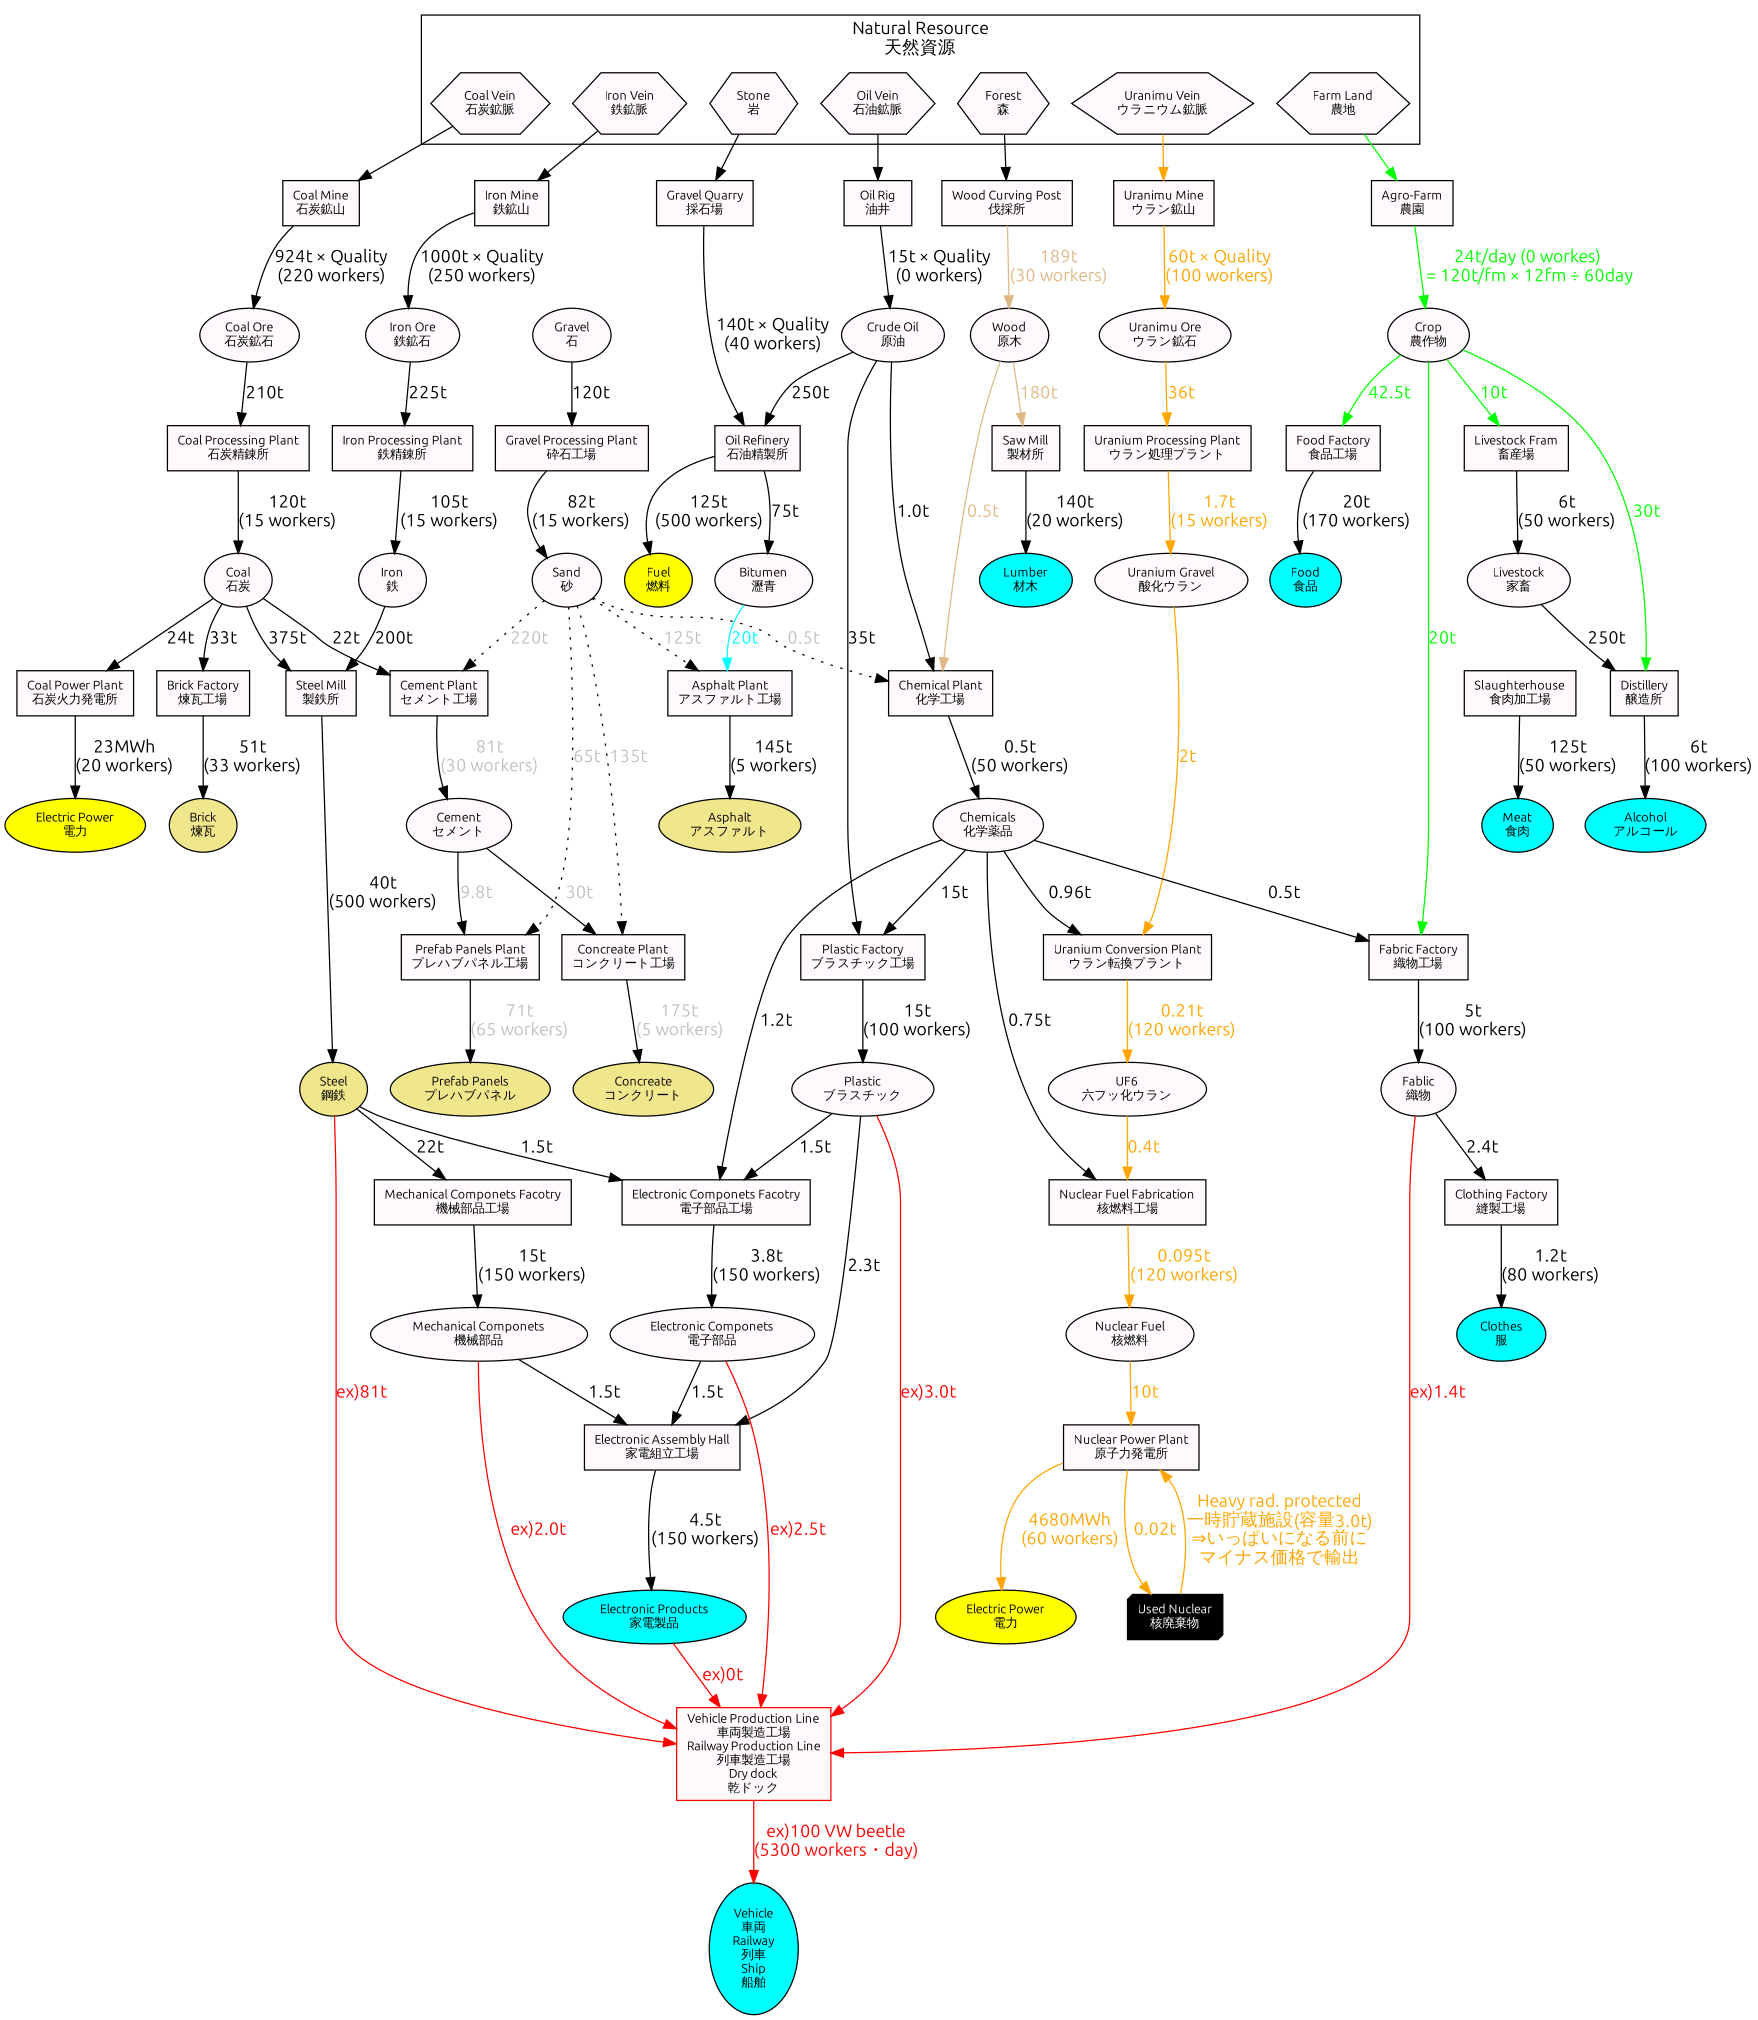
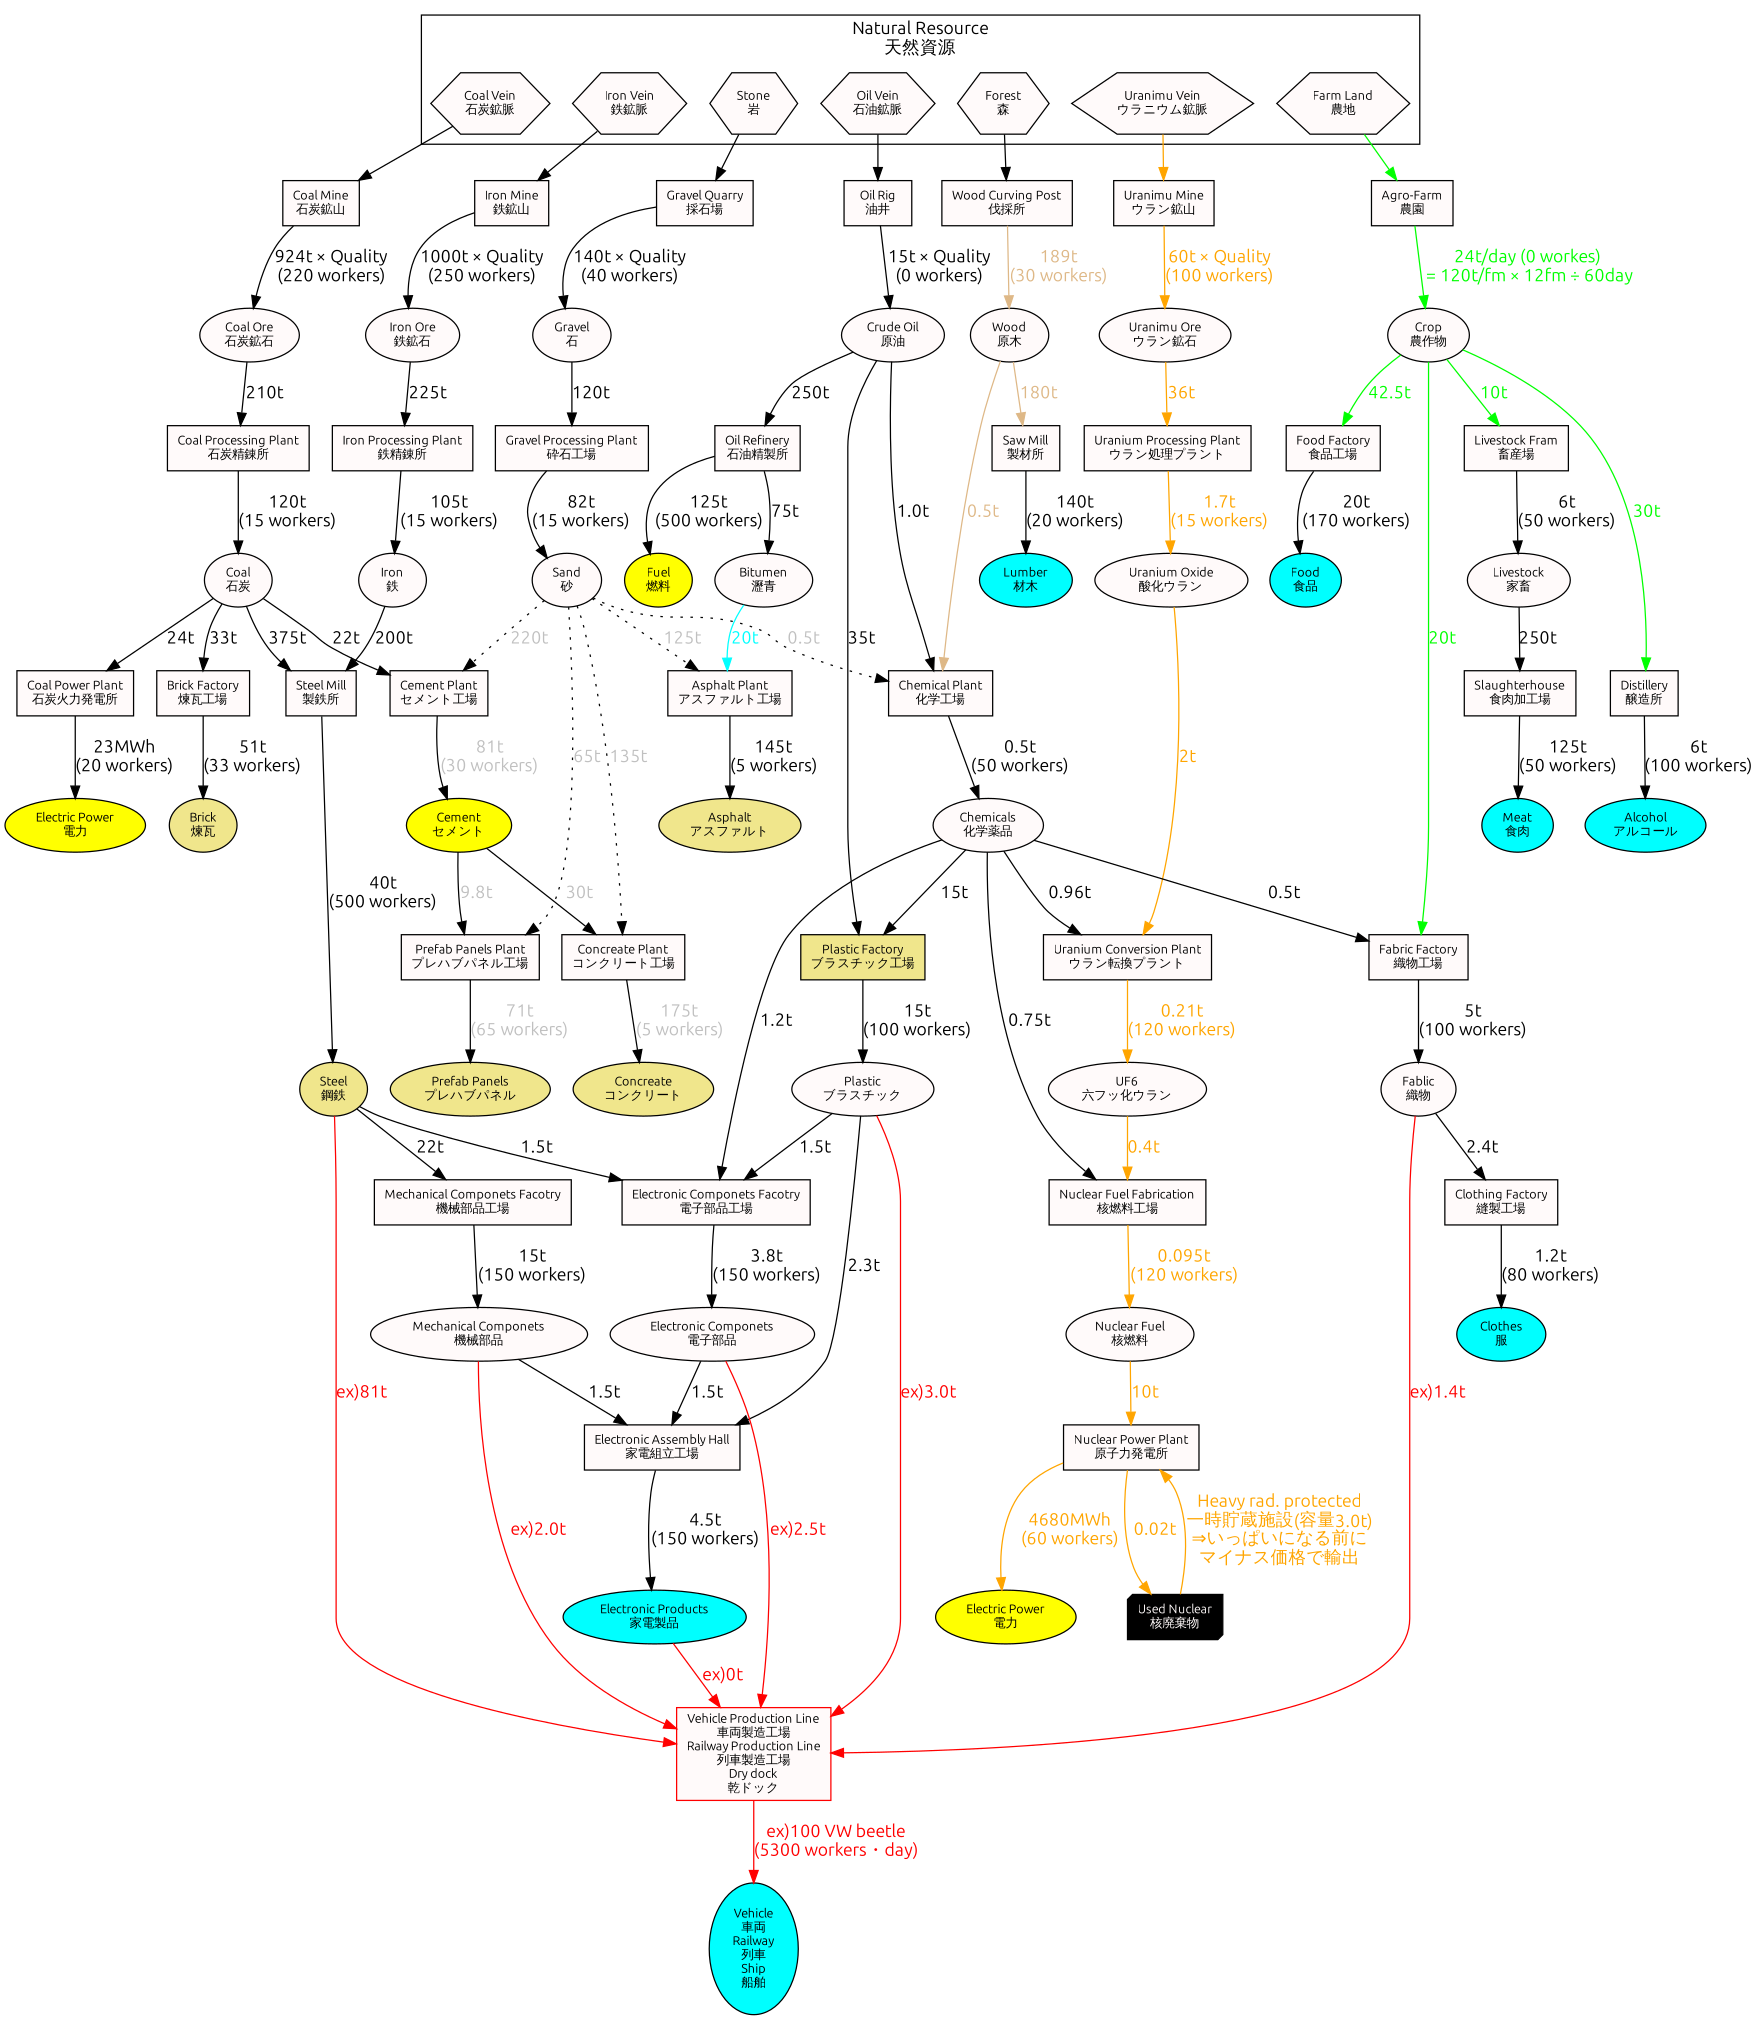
edge "Gravel Quarry 採石場" -> "Oil Refinery 石油精製所": now "Gravel Quarry 採石場" -> "Gravel 石"
node "Uranium Gravel 酸化ウラン": label "Uranium Gravel 酸化ウラン" -> "Uranium Oxide 酸化ウラン"
edge "Livestock 家畜" -> "Distillery 醸造所": now "Livestock 家畜" -> "Slaughterhouse 食肉加工場"
node "Cement セメント": fillcolor snow -> yellow
node "Plastic Factory ブラスチック工場": fillcolor snow -> khaki
